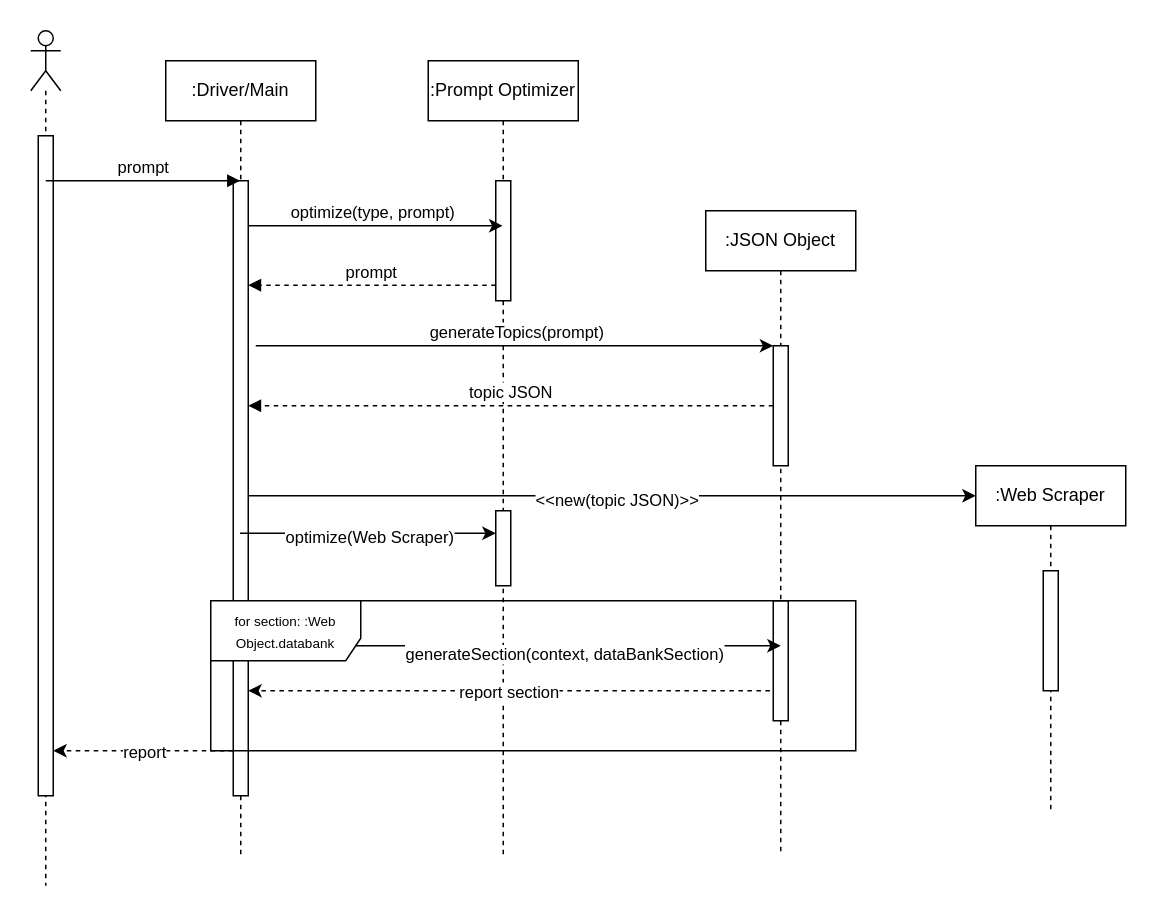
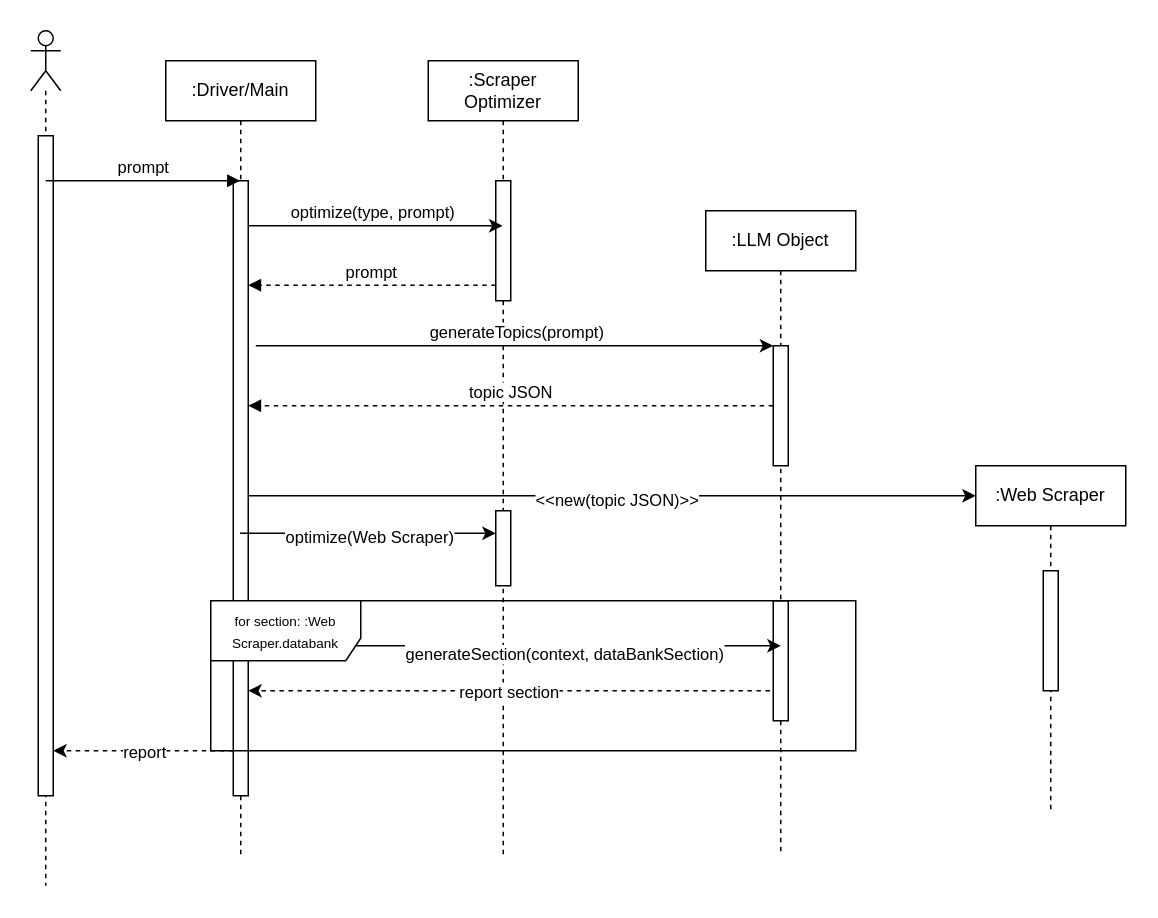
node ":Prompt Optimizer": label ":Prompt Optimizer" -> ":Scraper Optimizer"
node ":JSON Object": label ":JSON Object" -> ":LLM Object"
node "for section: :Web Object.databank": label "for section: :Web Object.databank" -> "for section: :Web Scraper.databank"
